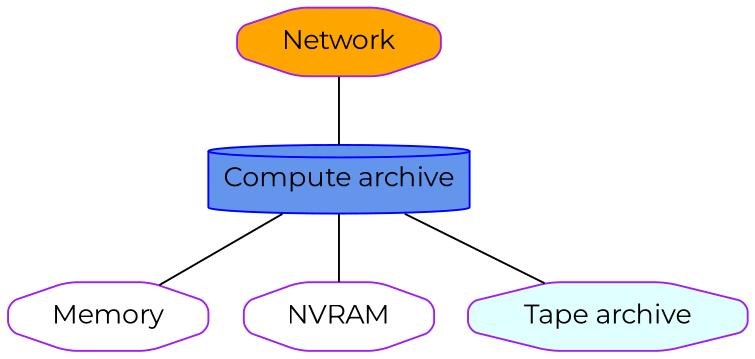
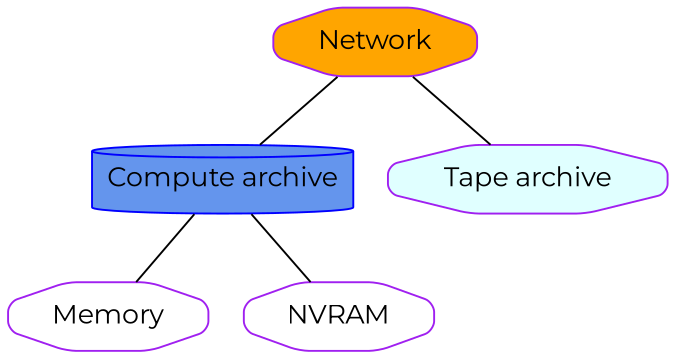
edge "Compute archive" -- "Tape archive": now "Network" -- "Tape archive"
